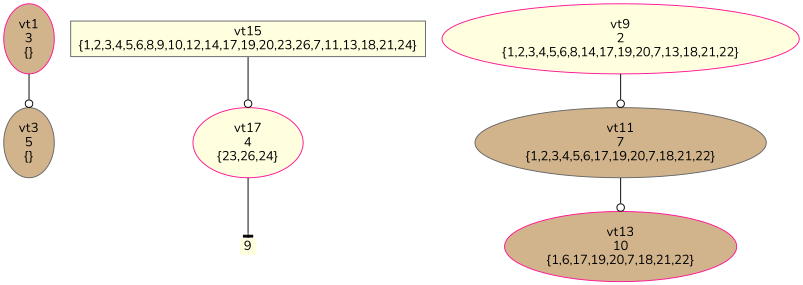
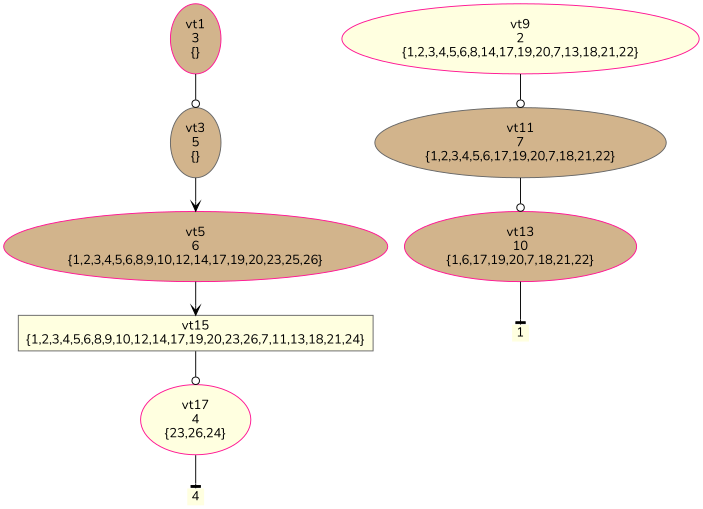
node "vt5 6 {1,2,3,4,5,6,8,9,10,12,14,17,19,20,23,25,26}": added
node "9": label "9" -> "4"
node "1": added
